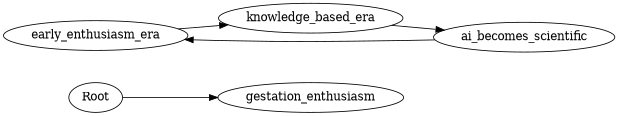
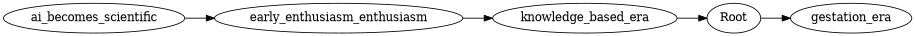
edge "knowledge_based_era" -> "ai_becomes_scientific": now "knowledge_based_era" -> "Root"
node "early_enthusiasm_era": label "early_enthusiasm_era" -> "early_enthusiasm_enthusiasm"
node "gestation_enthusiasm": label "gestation_enthusiasm" -> "gestation_era"
